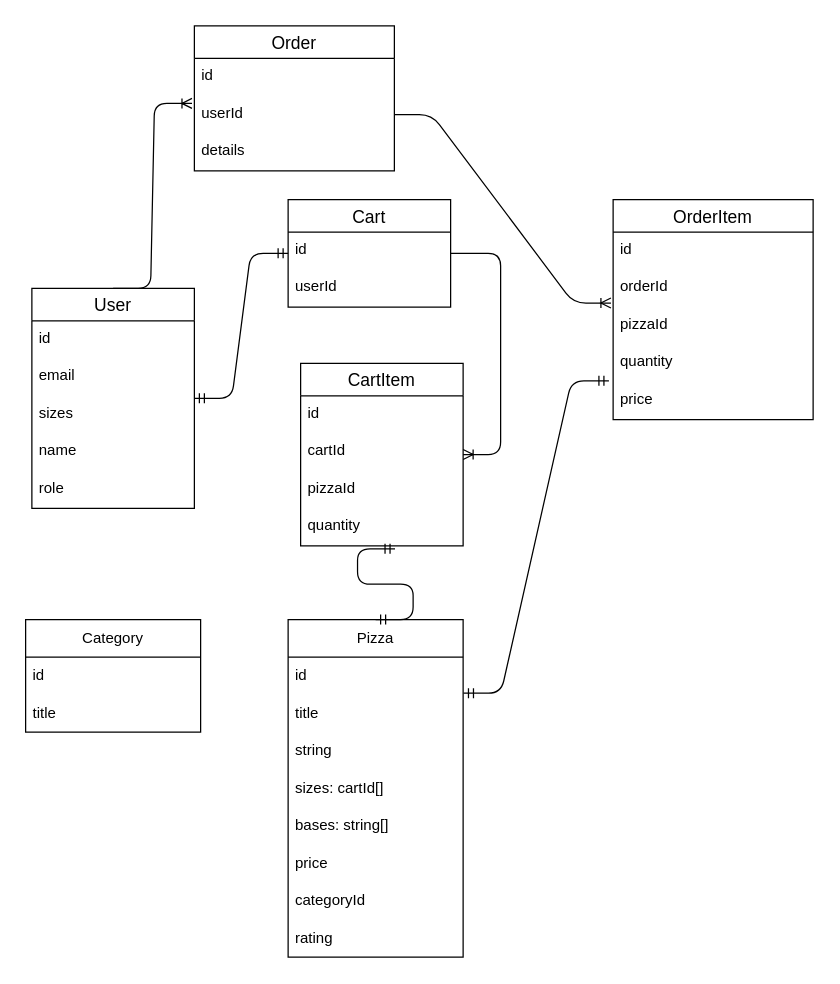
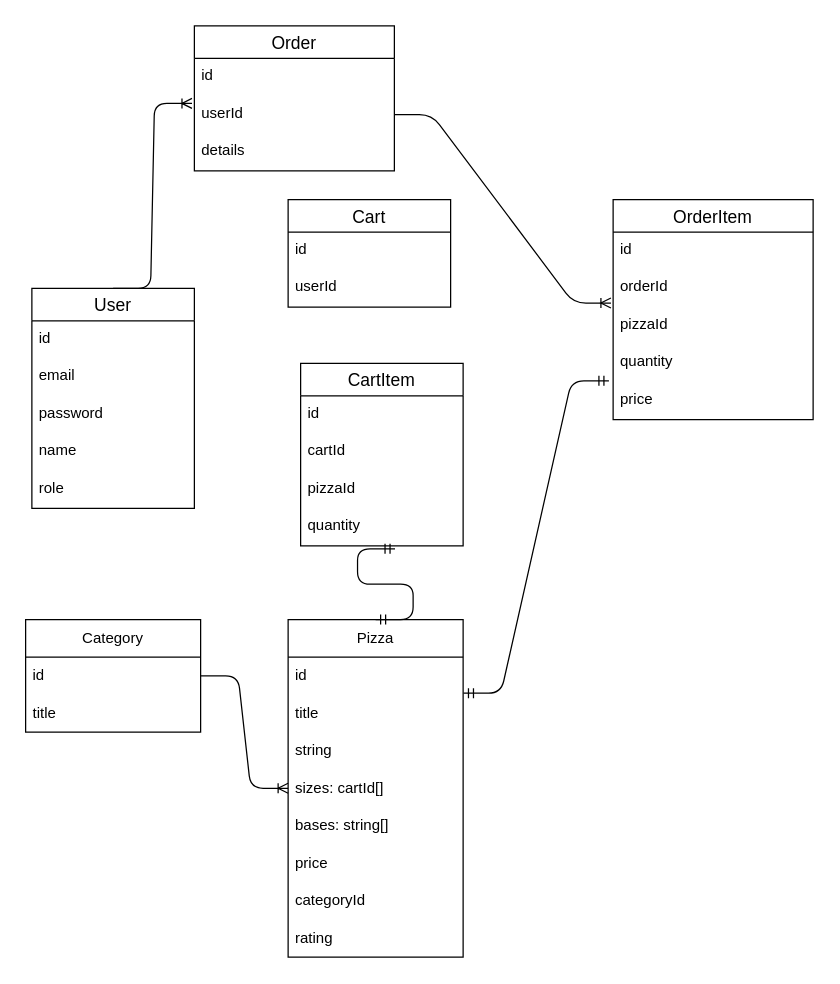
edge "Cart" -- "User": removed
edge "Cart" -> "CartItem": removed
node "sizes": label "sizes" -> "password"
edge "Category" -> "Pizza": added
